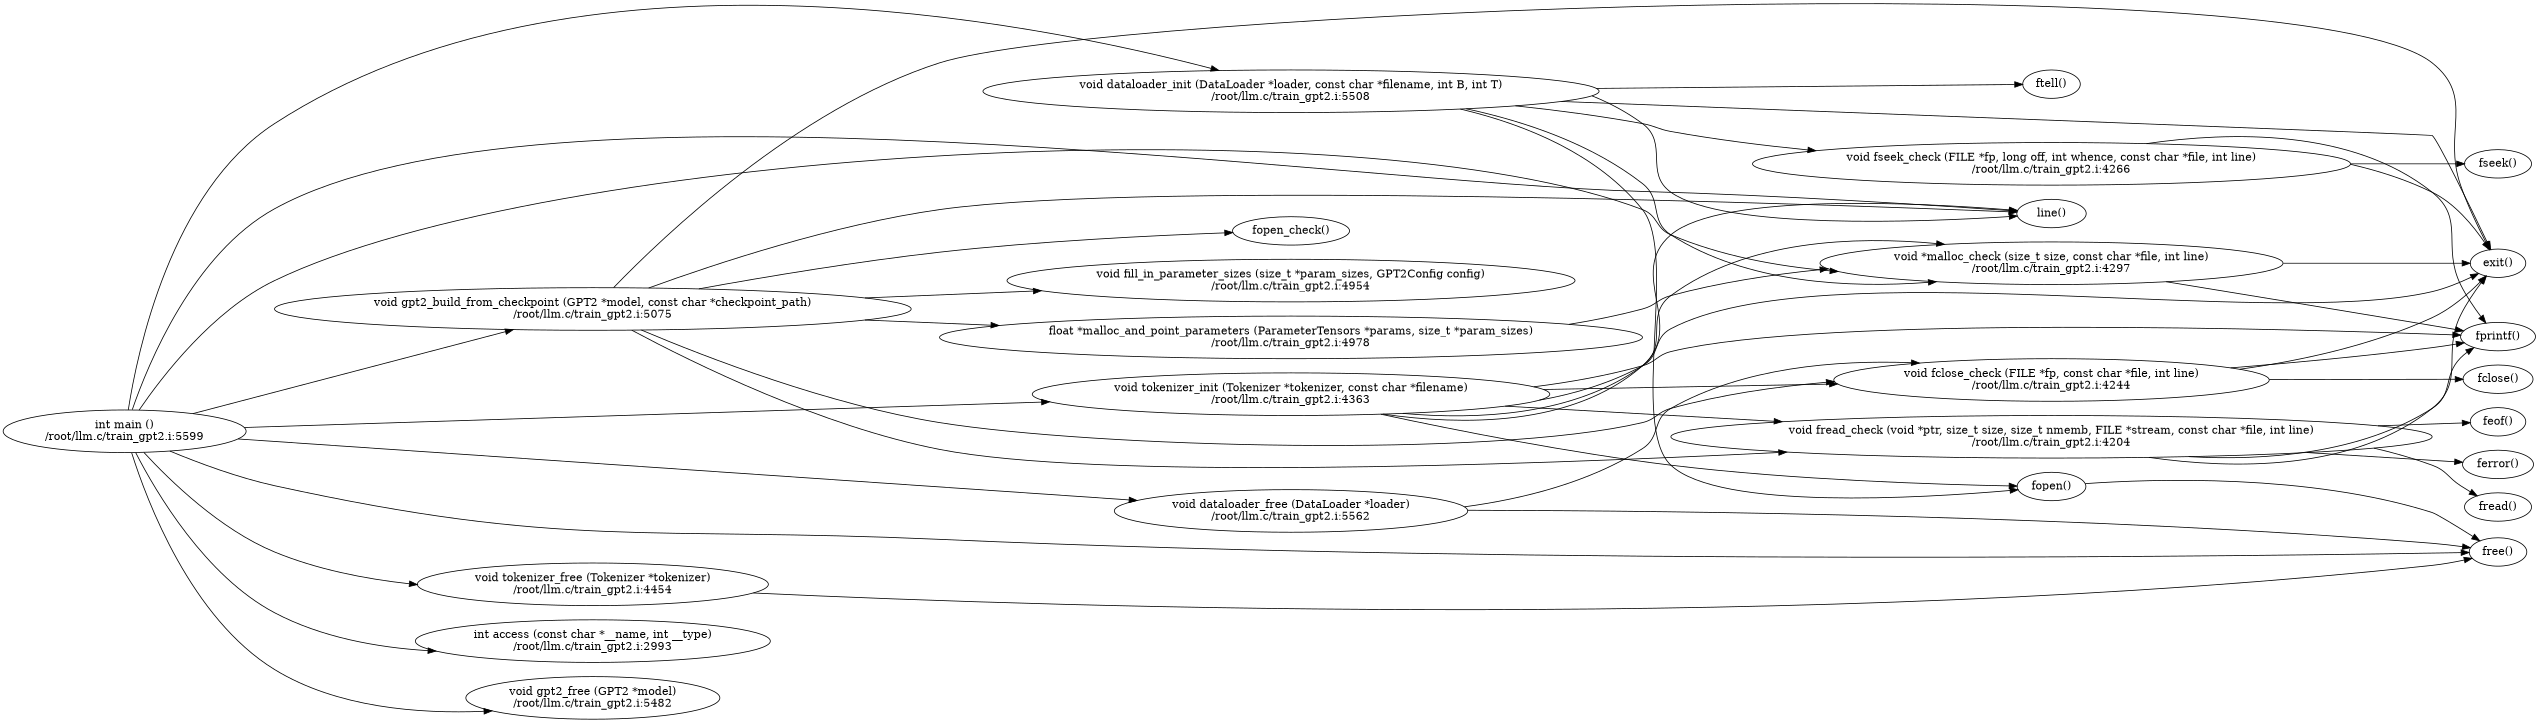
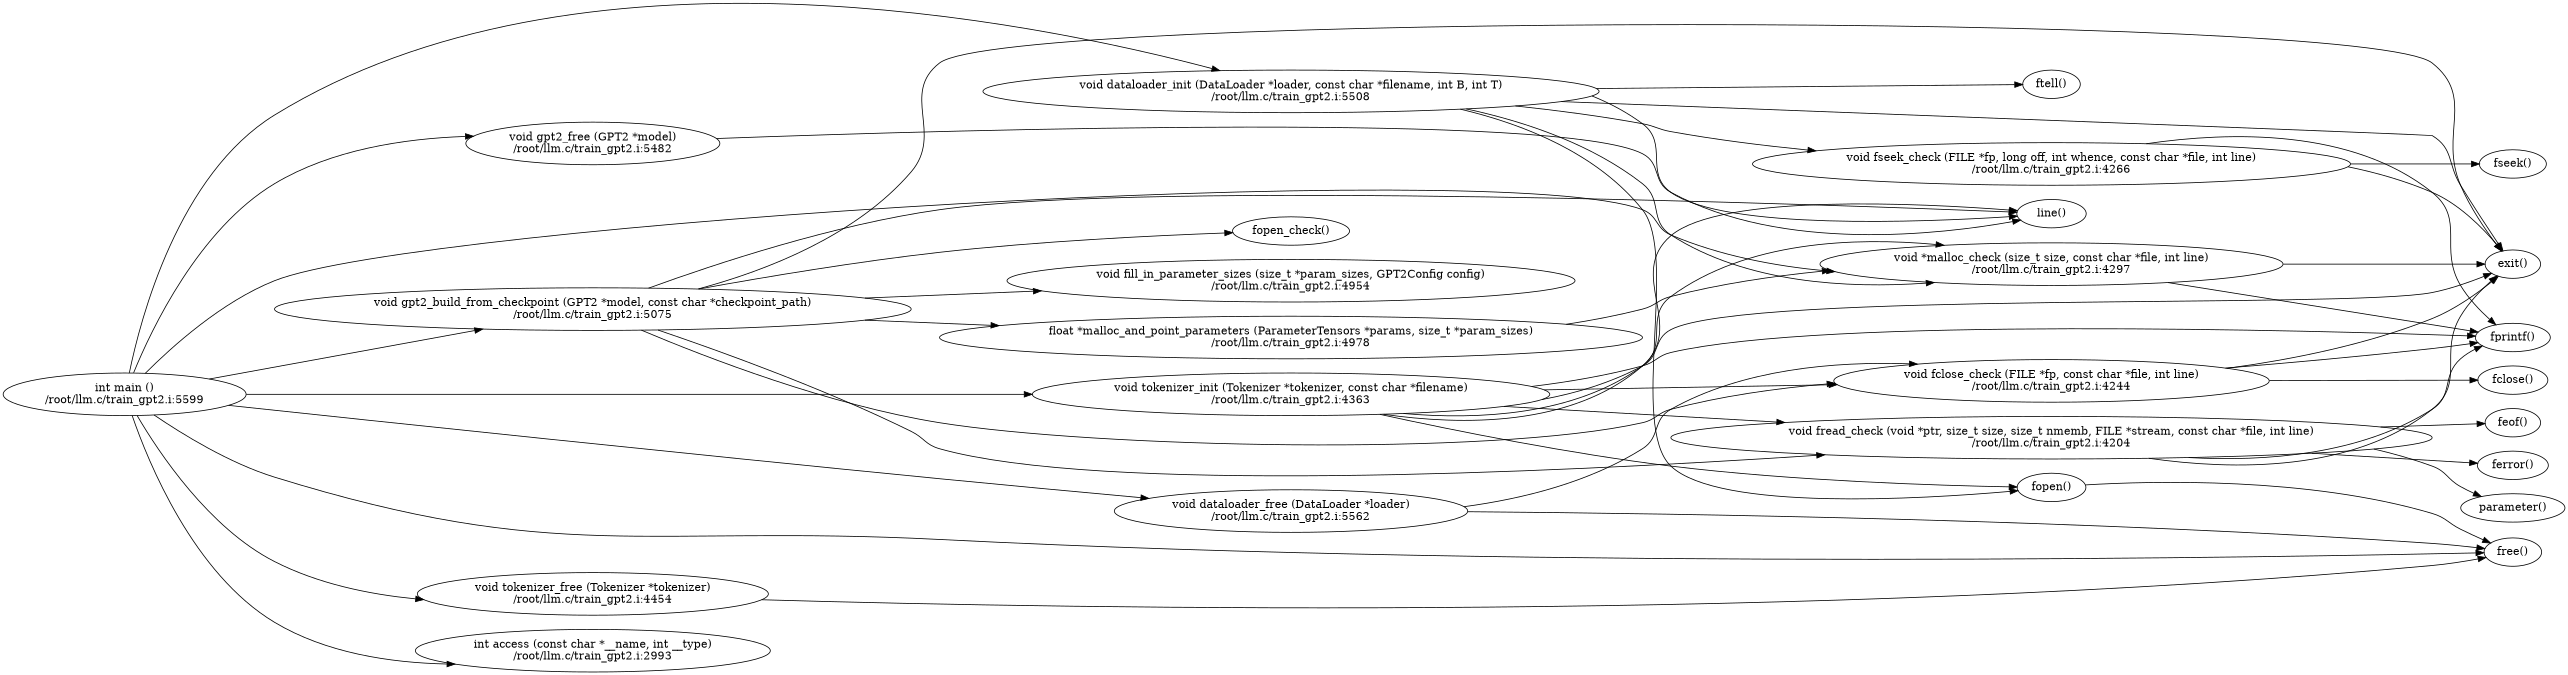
edge "int main () /root/llm.c/train_gpt2.i:5599" -> "line()": now "void gpt2_free (GPT2 *model) /root/llm.c/train_gpt2.i:5482" -> "line()"
node "fread()": label "fread()" -> "parameter()"
